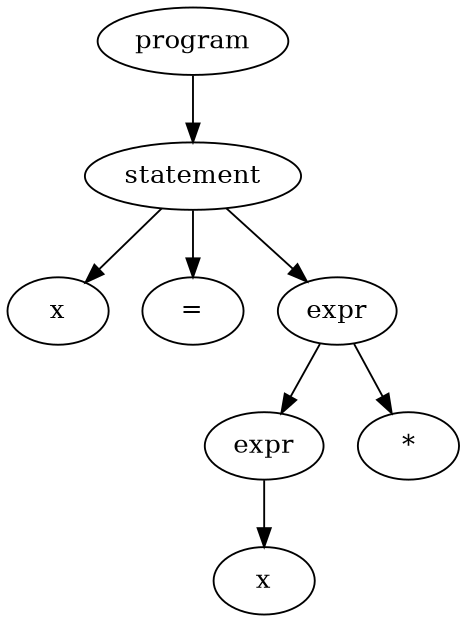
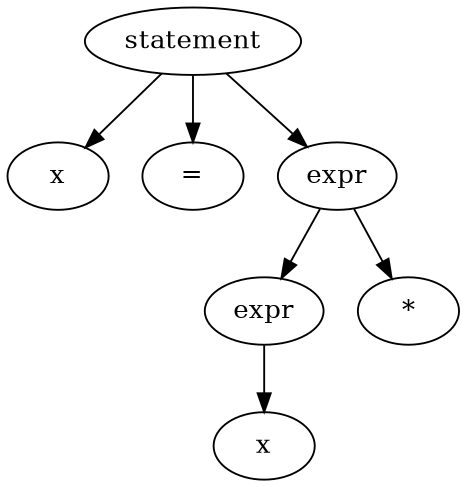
node "program": removed
